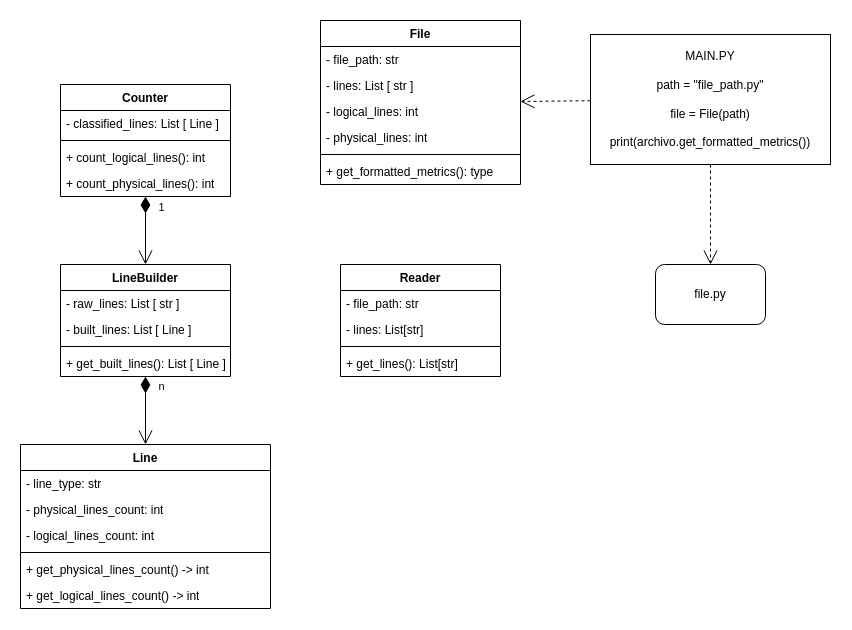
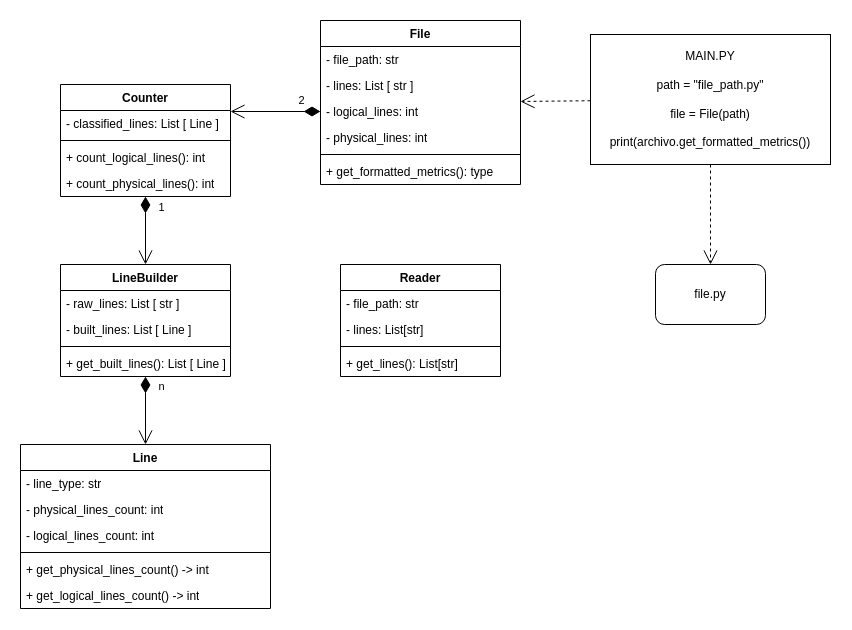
edge "- logical_lines: int" -- "Counter": added, label "2"
